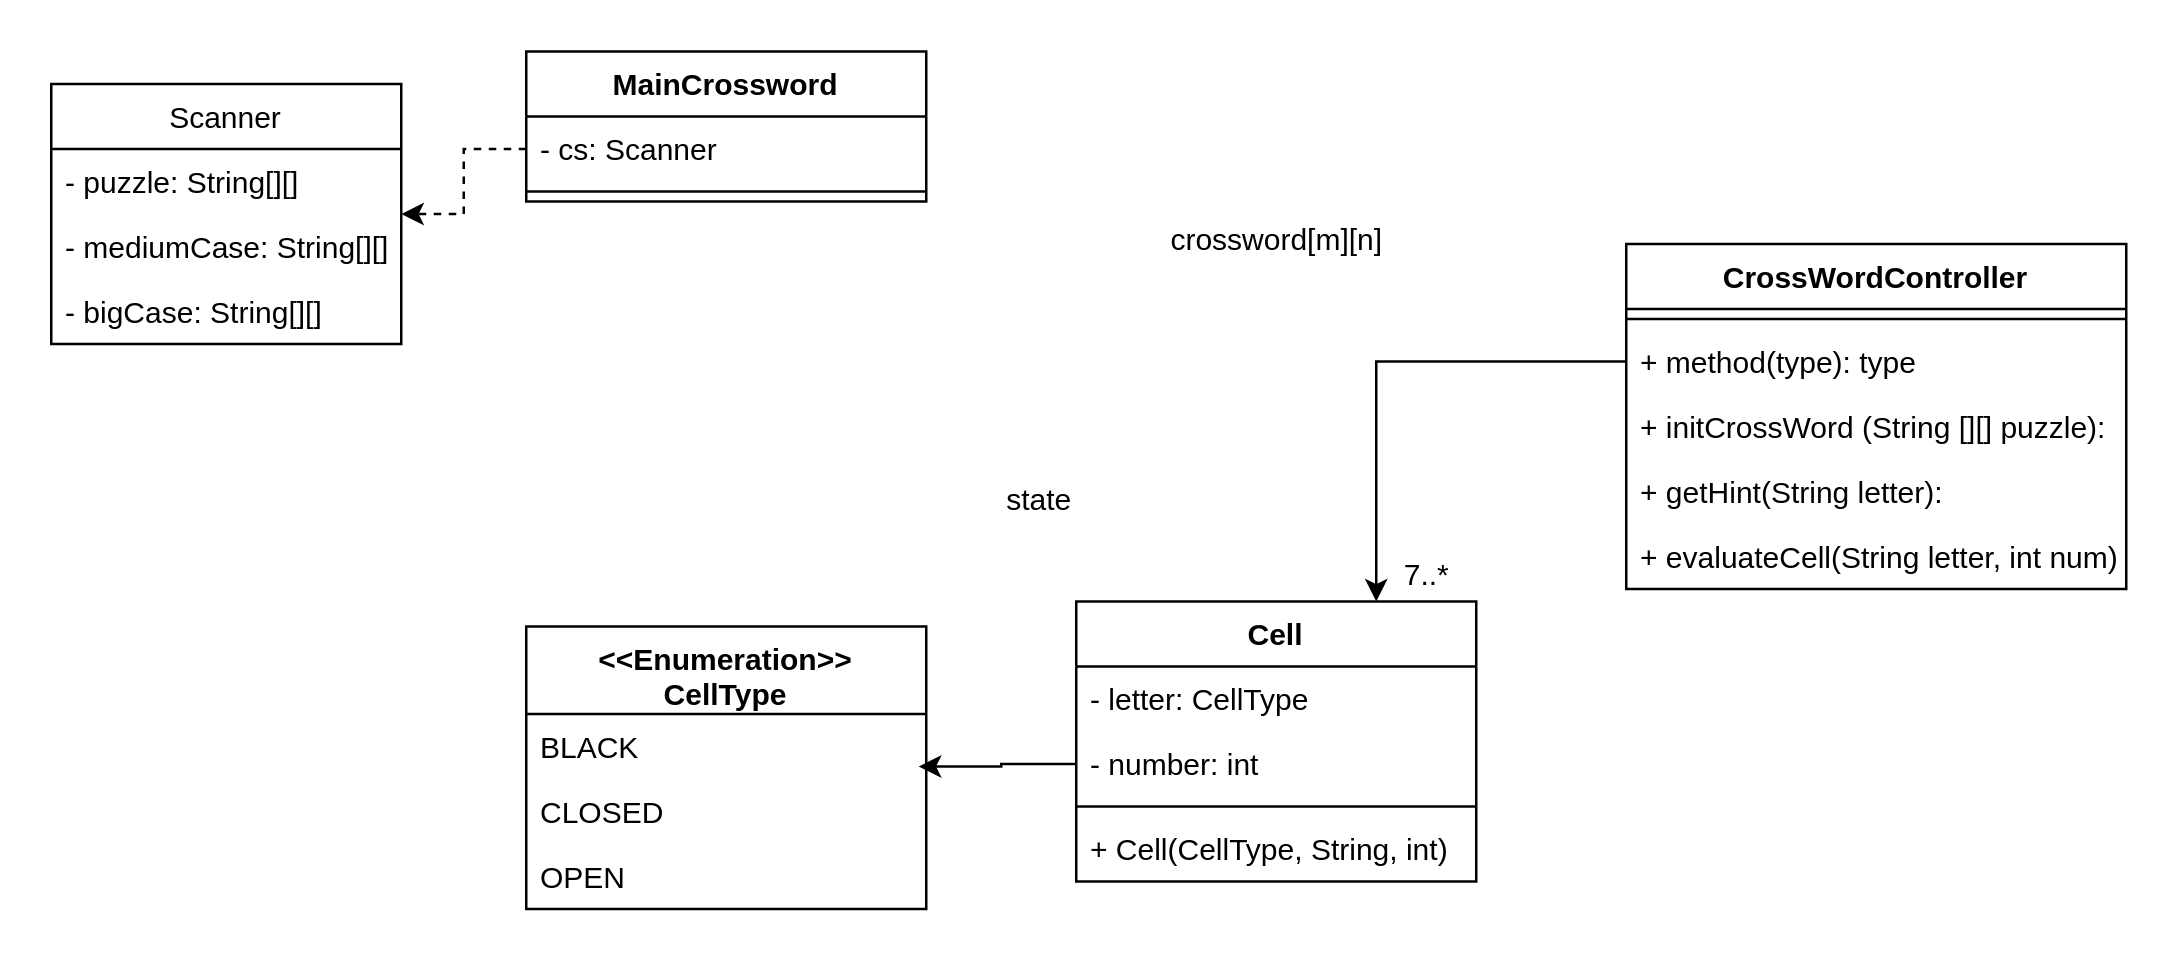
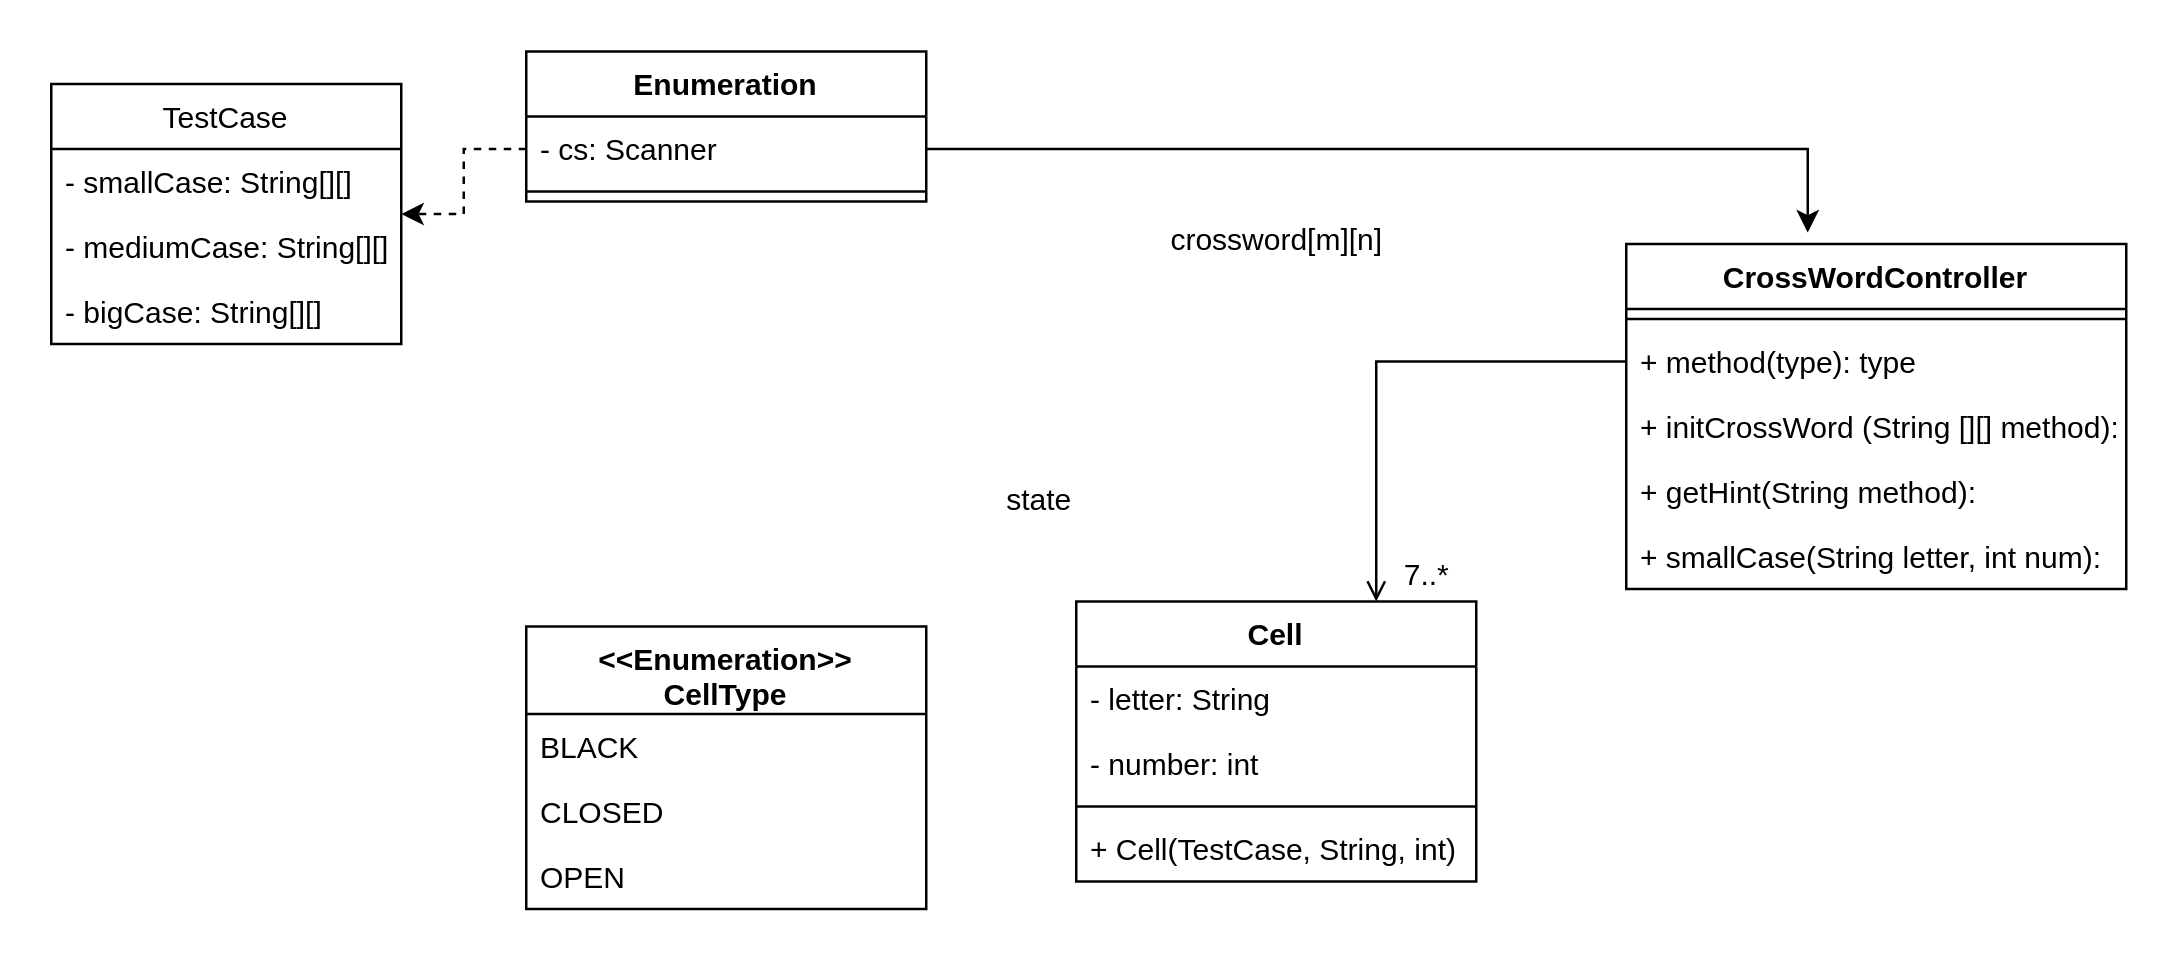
node "MainCrossword": label "MainCrossword" -> "Enumeration"
node "Scanner": label "Scanner" -> "TestCase"
edge "- cs: Scanner" -> "CrossWordController": added
node "- puzzle: String[][]": label "- puzzle: String[][]" -> "- smallCase: String[][]"
node "+ initCrossWord (String [][] puzzle):": label "+ initCrossWord (String [][] puzzle):" -> "+ initCrossWord (String [][] method):"
node "+ getHint(String letter):": label "+ getHint(String letter):" -> "+ getHint(String method):"
node "+ evaluateCell(String letter, int num):": label "+ evaluateCell(String letter, int num):" -> "+ smallCase(String letter, int num):"
edge "+ method(type): type" -> "Cell": arrowhead classic -> open
node "- letter: CellType": label "- letter: CellType" -> "- letter: String"
edge "- number: int" -> "CLOSED": removed
node "+ Cell(CellType, String, int)": label "+ Cell(CellType, String, int)" -> "+ Cell(TestCase, String, int)"
